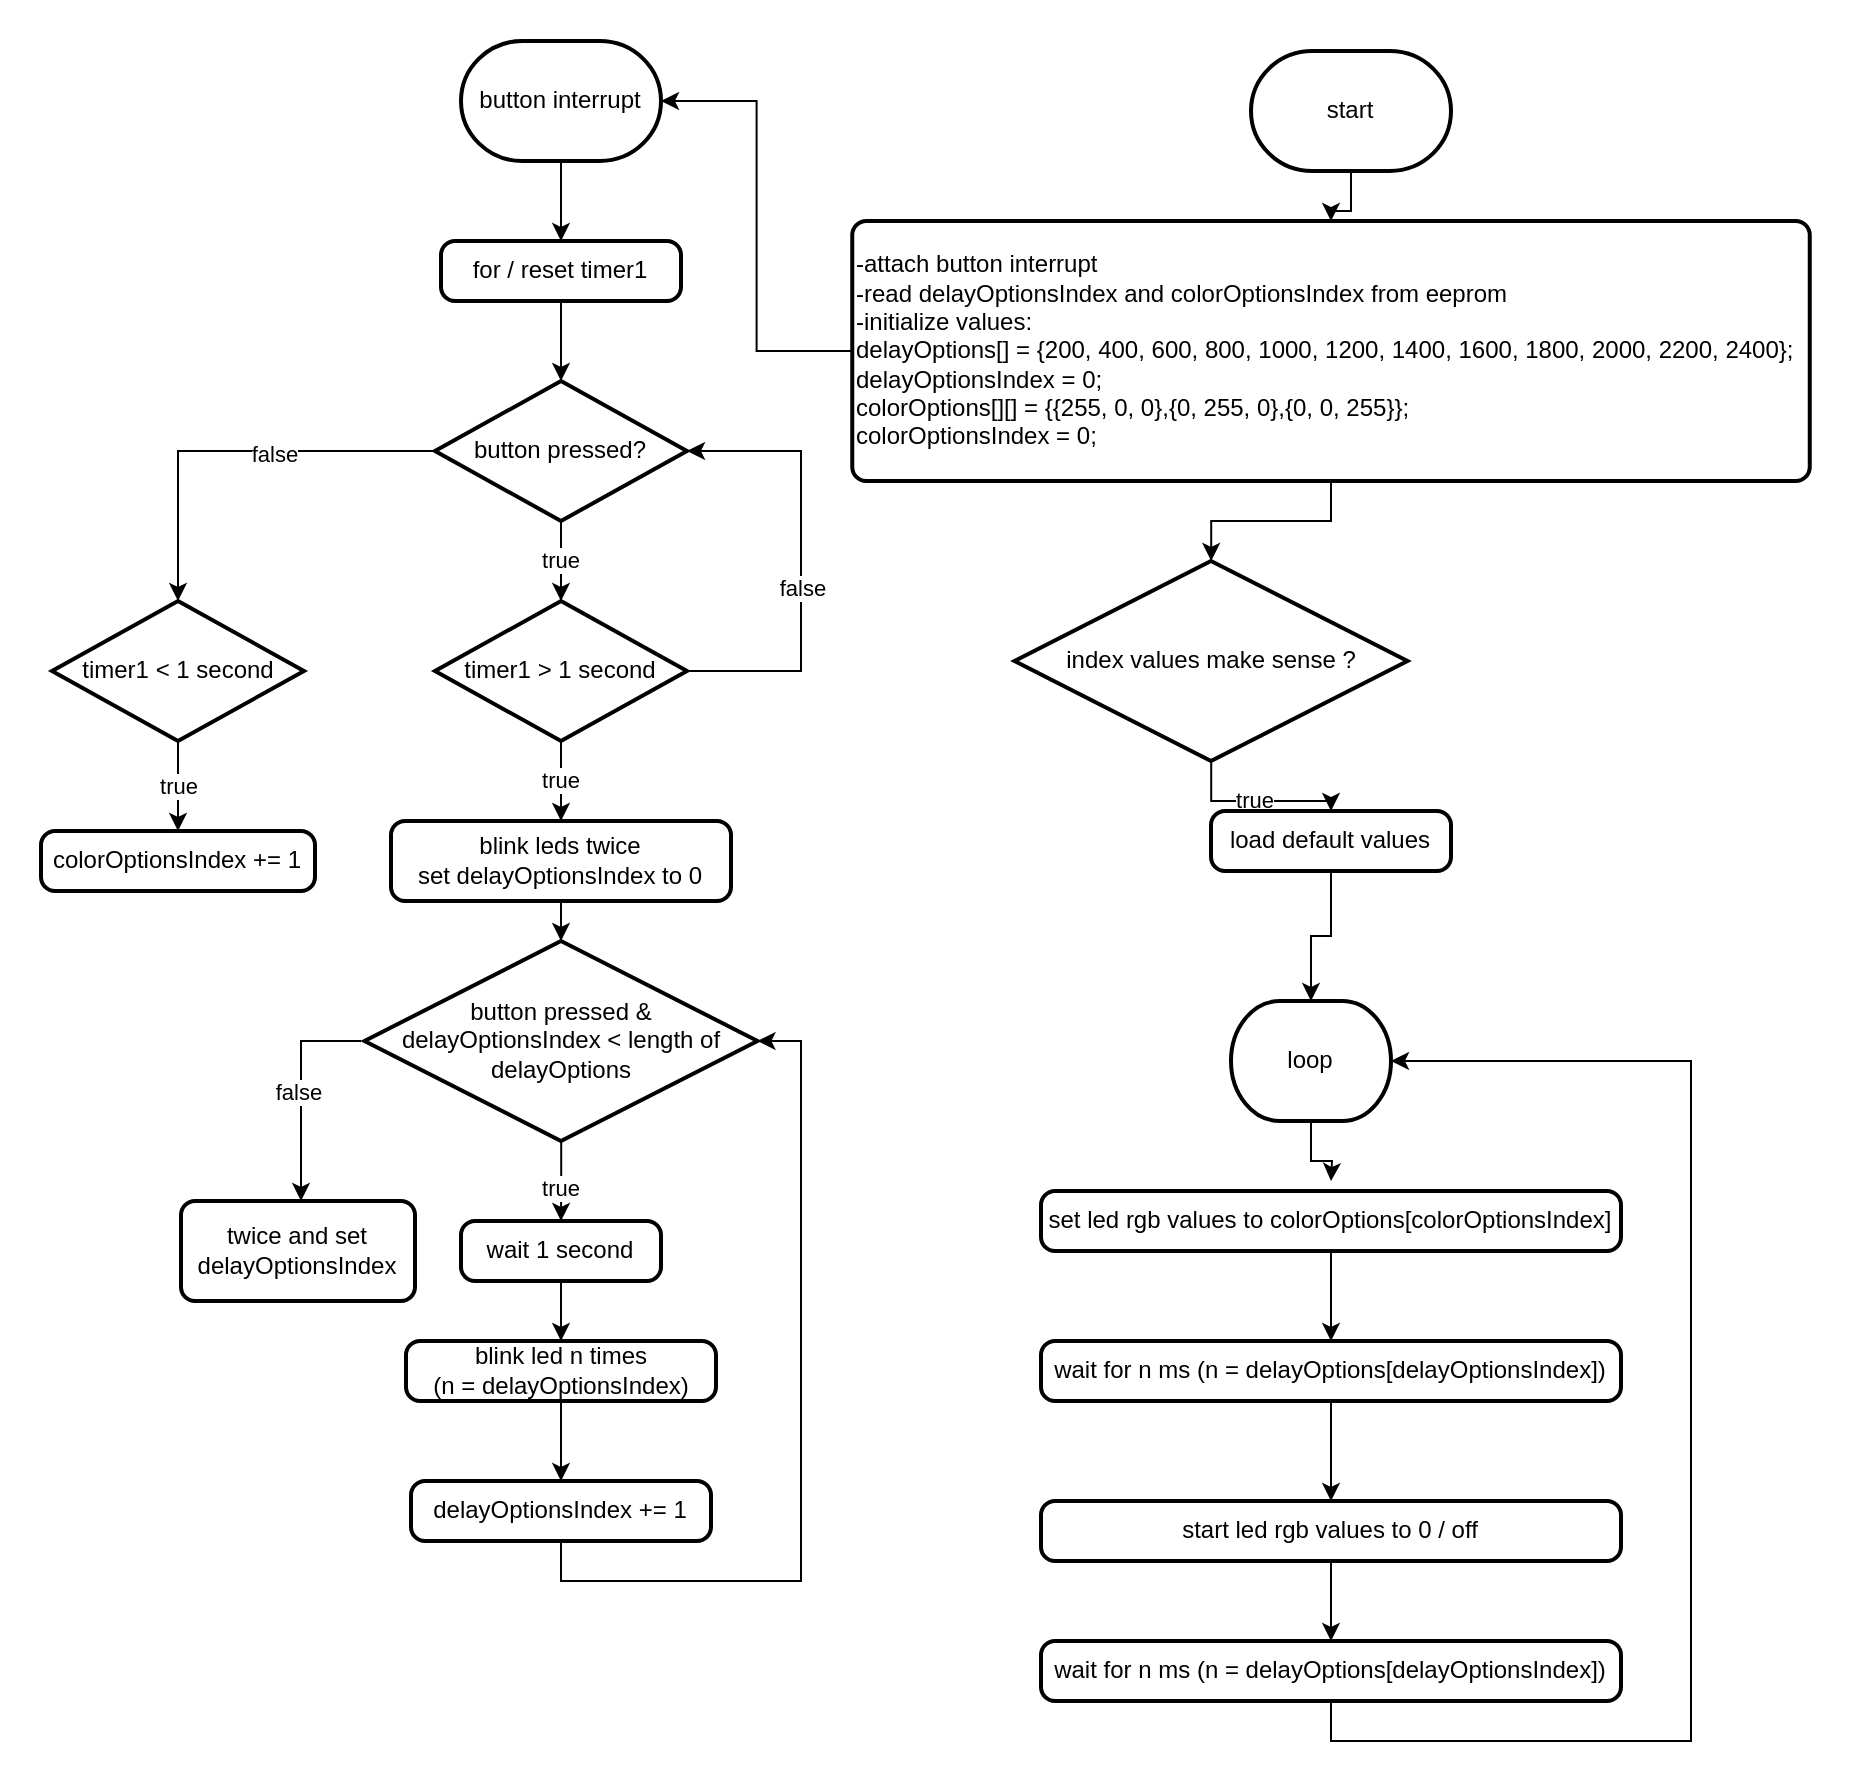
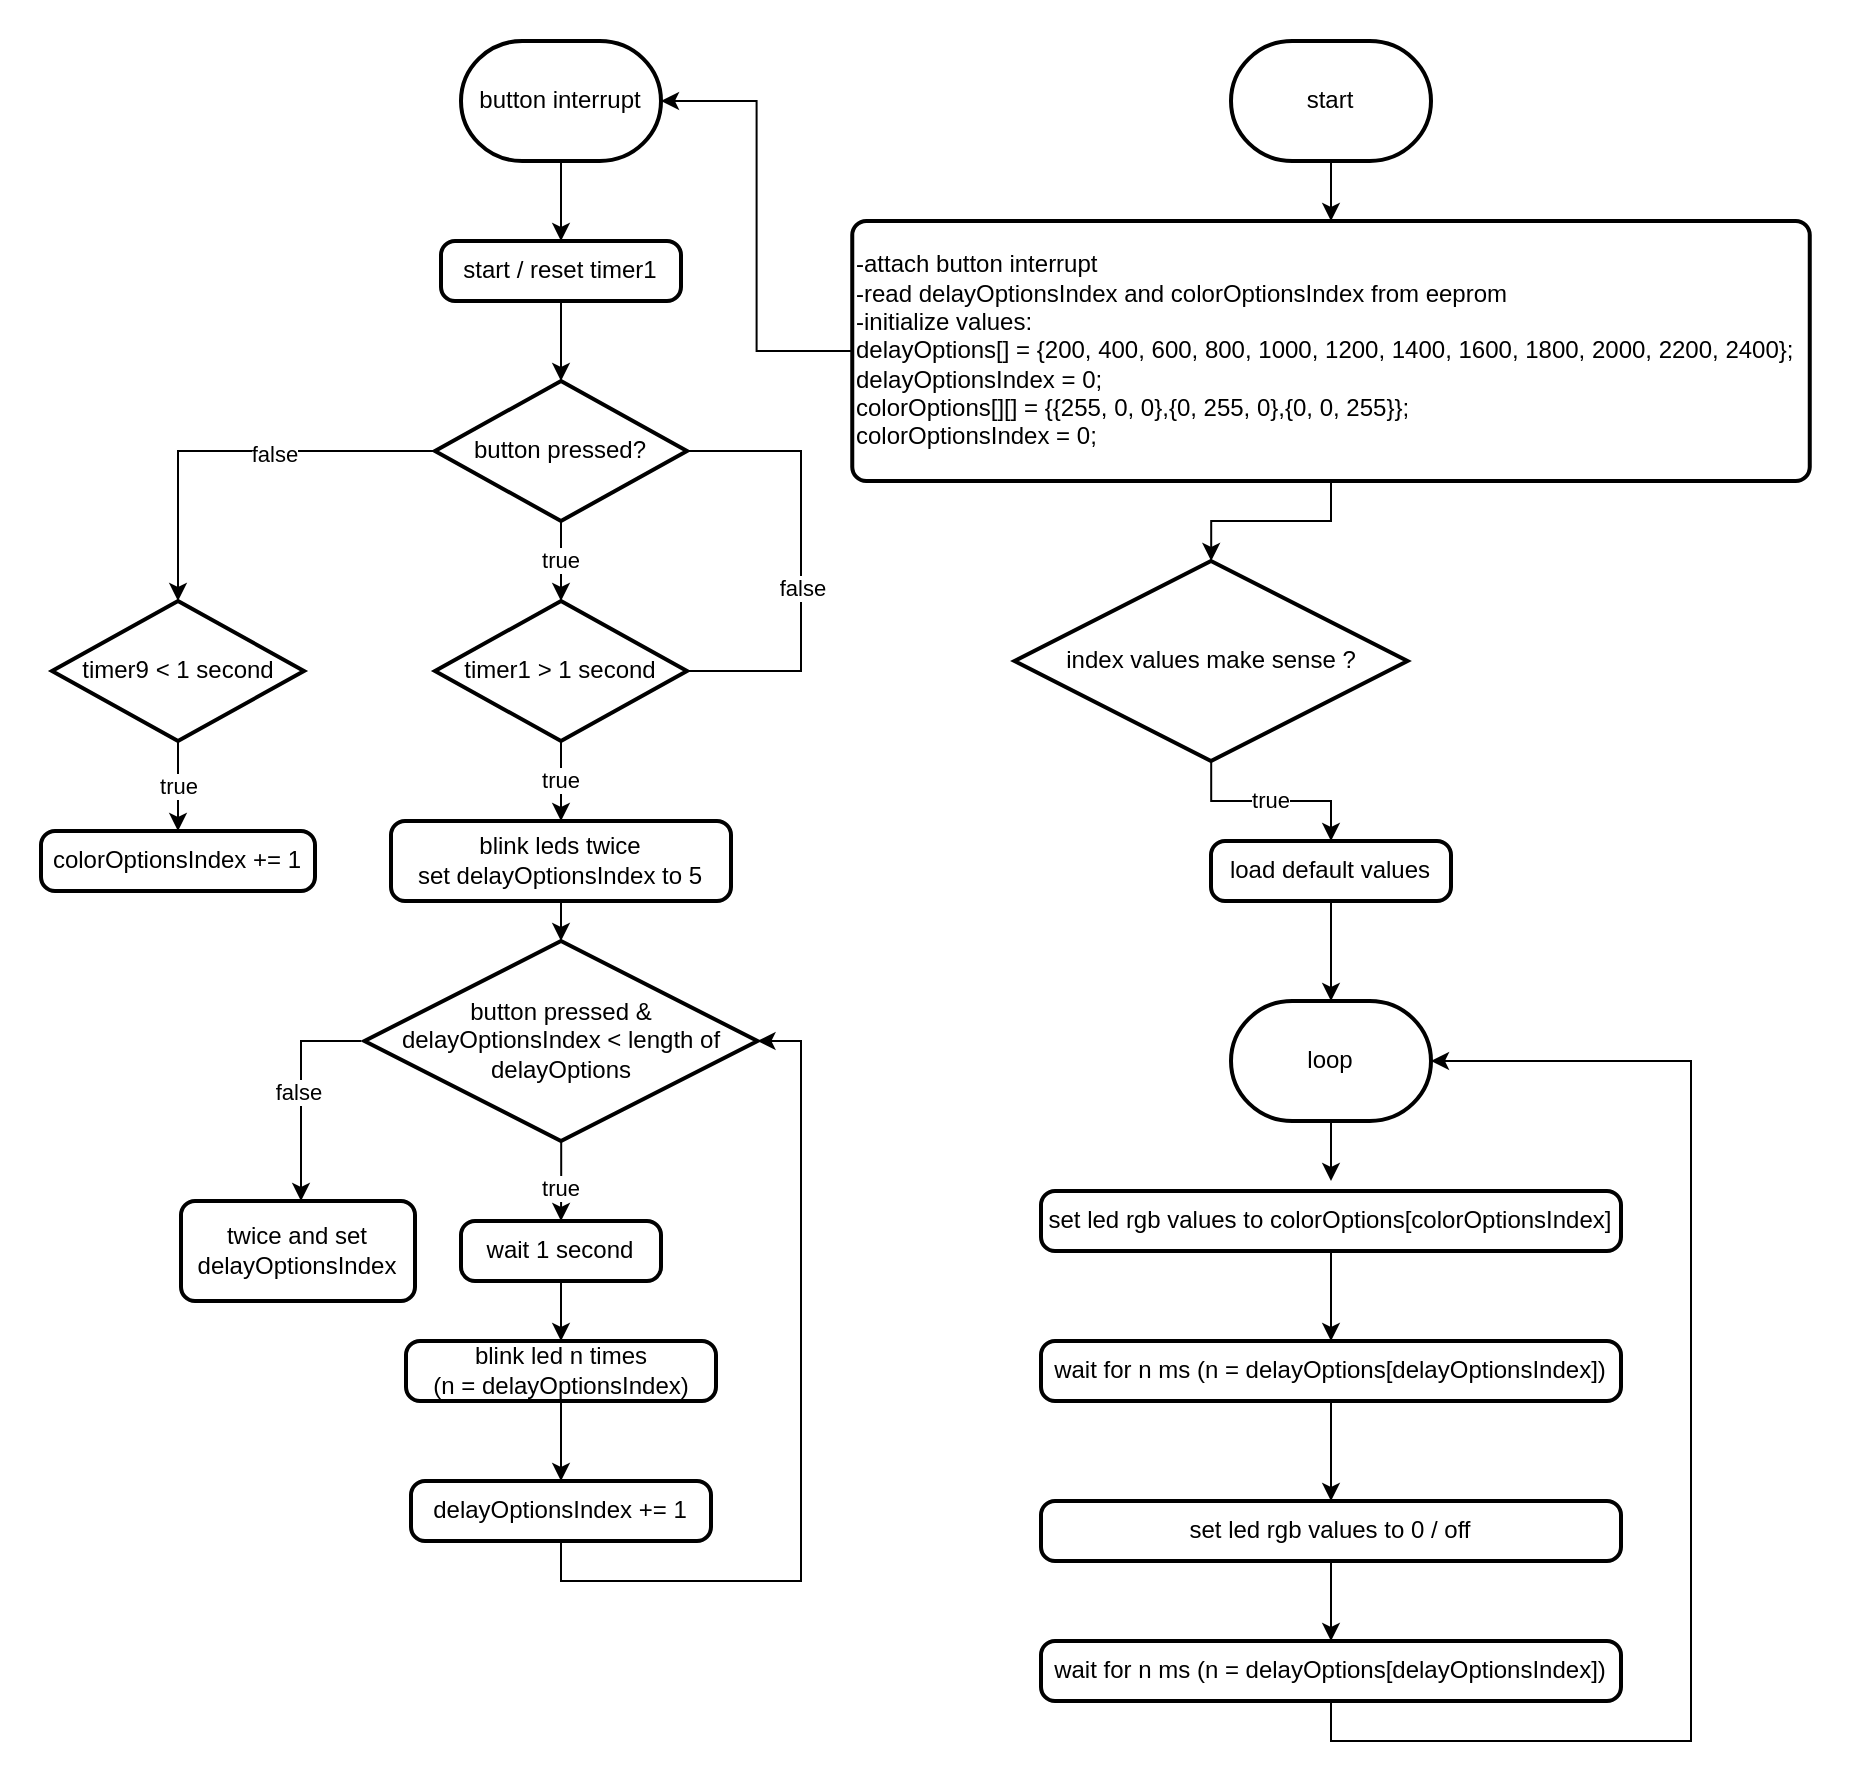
node "start": moved (1351, 111) -> (1331, 101)
node "for / reset timer1": label "for / reset timer1" -> "start / reset timer1"
edge "timer1 > 1 second" -> "button pressed?": arrowhead classic -> none
node "timer1 < 1 second": label "timer1 < 1 second" -> "timer9 < 1 second"
node "load default values": moved (1331, 841) -> (1331, 871)
node "blink leds twice set delayOptionsIndex to 0": label "blink leds twice set delayOptionsIndex to 0" -> "blink leds twice set delayOptionsIndex to 5"
node "loop": size 160x120 -> 200x120
node "start led rgb values to 0 / off": label "start led rgb values to 0 / off" -> "set led rgb values to 0 / off"
